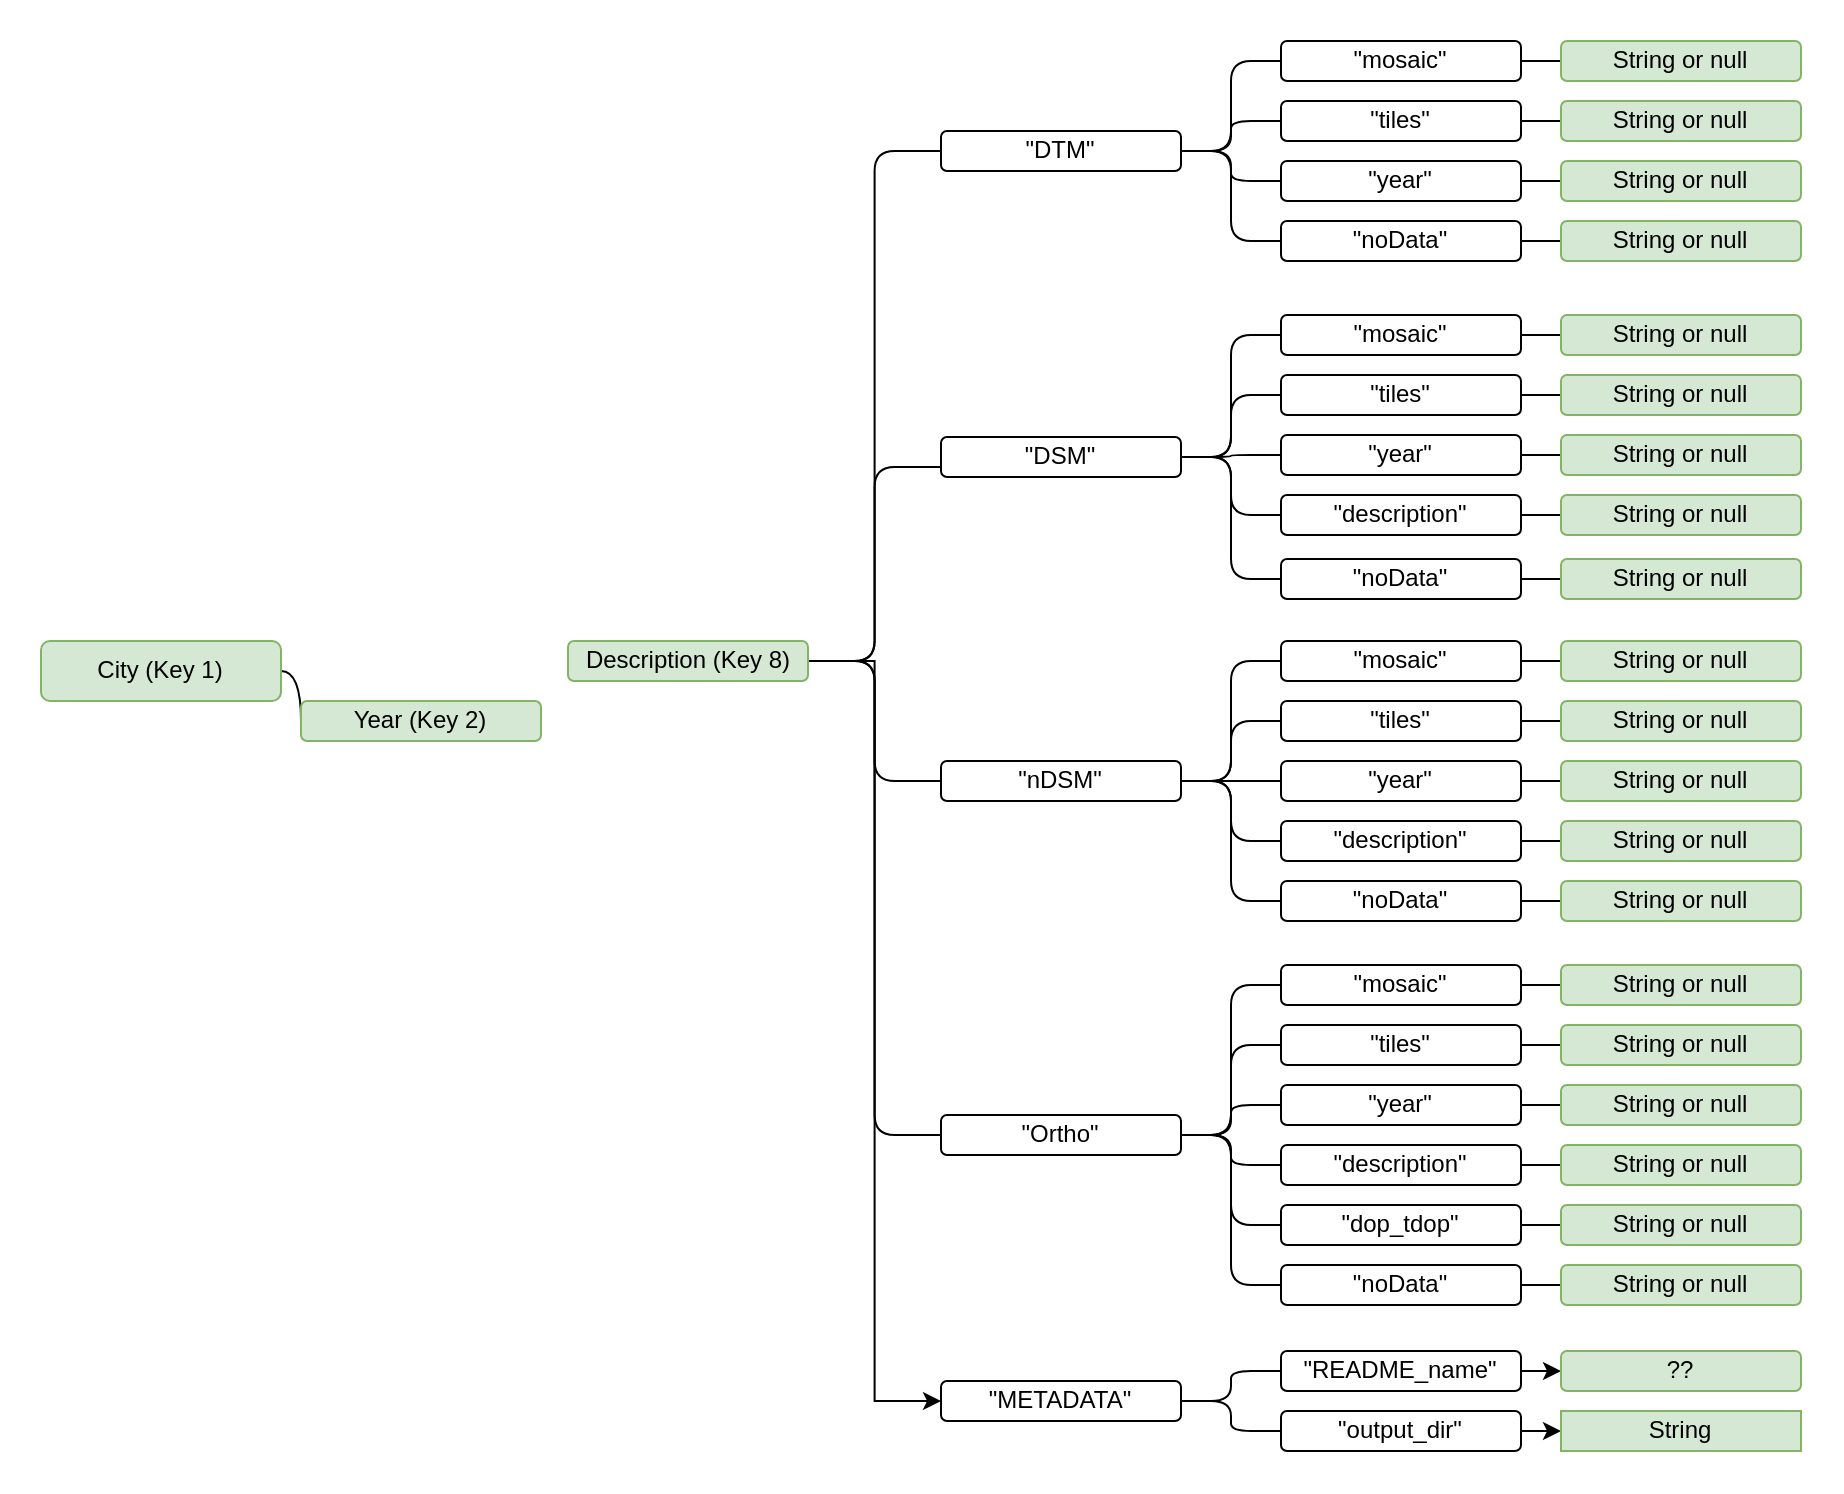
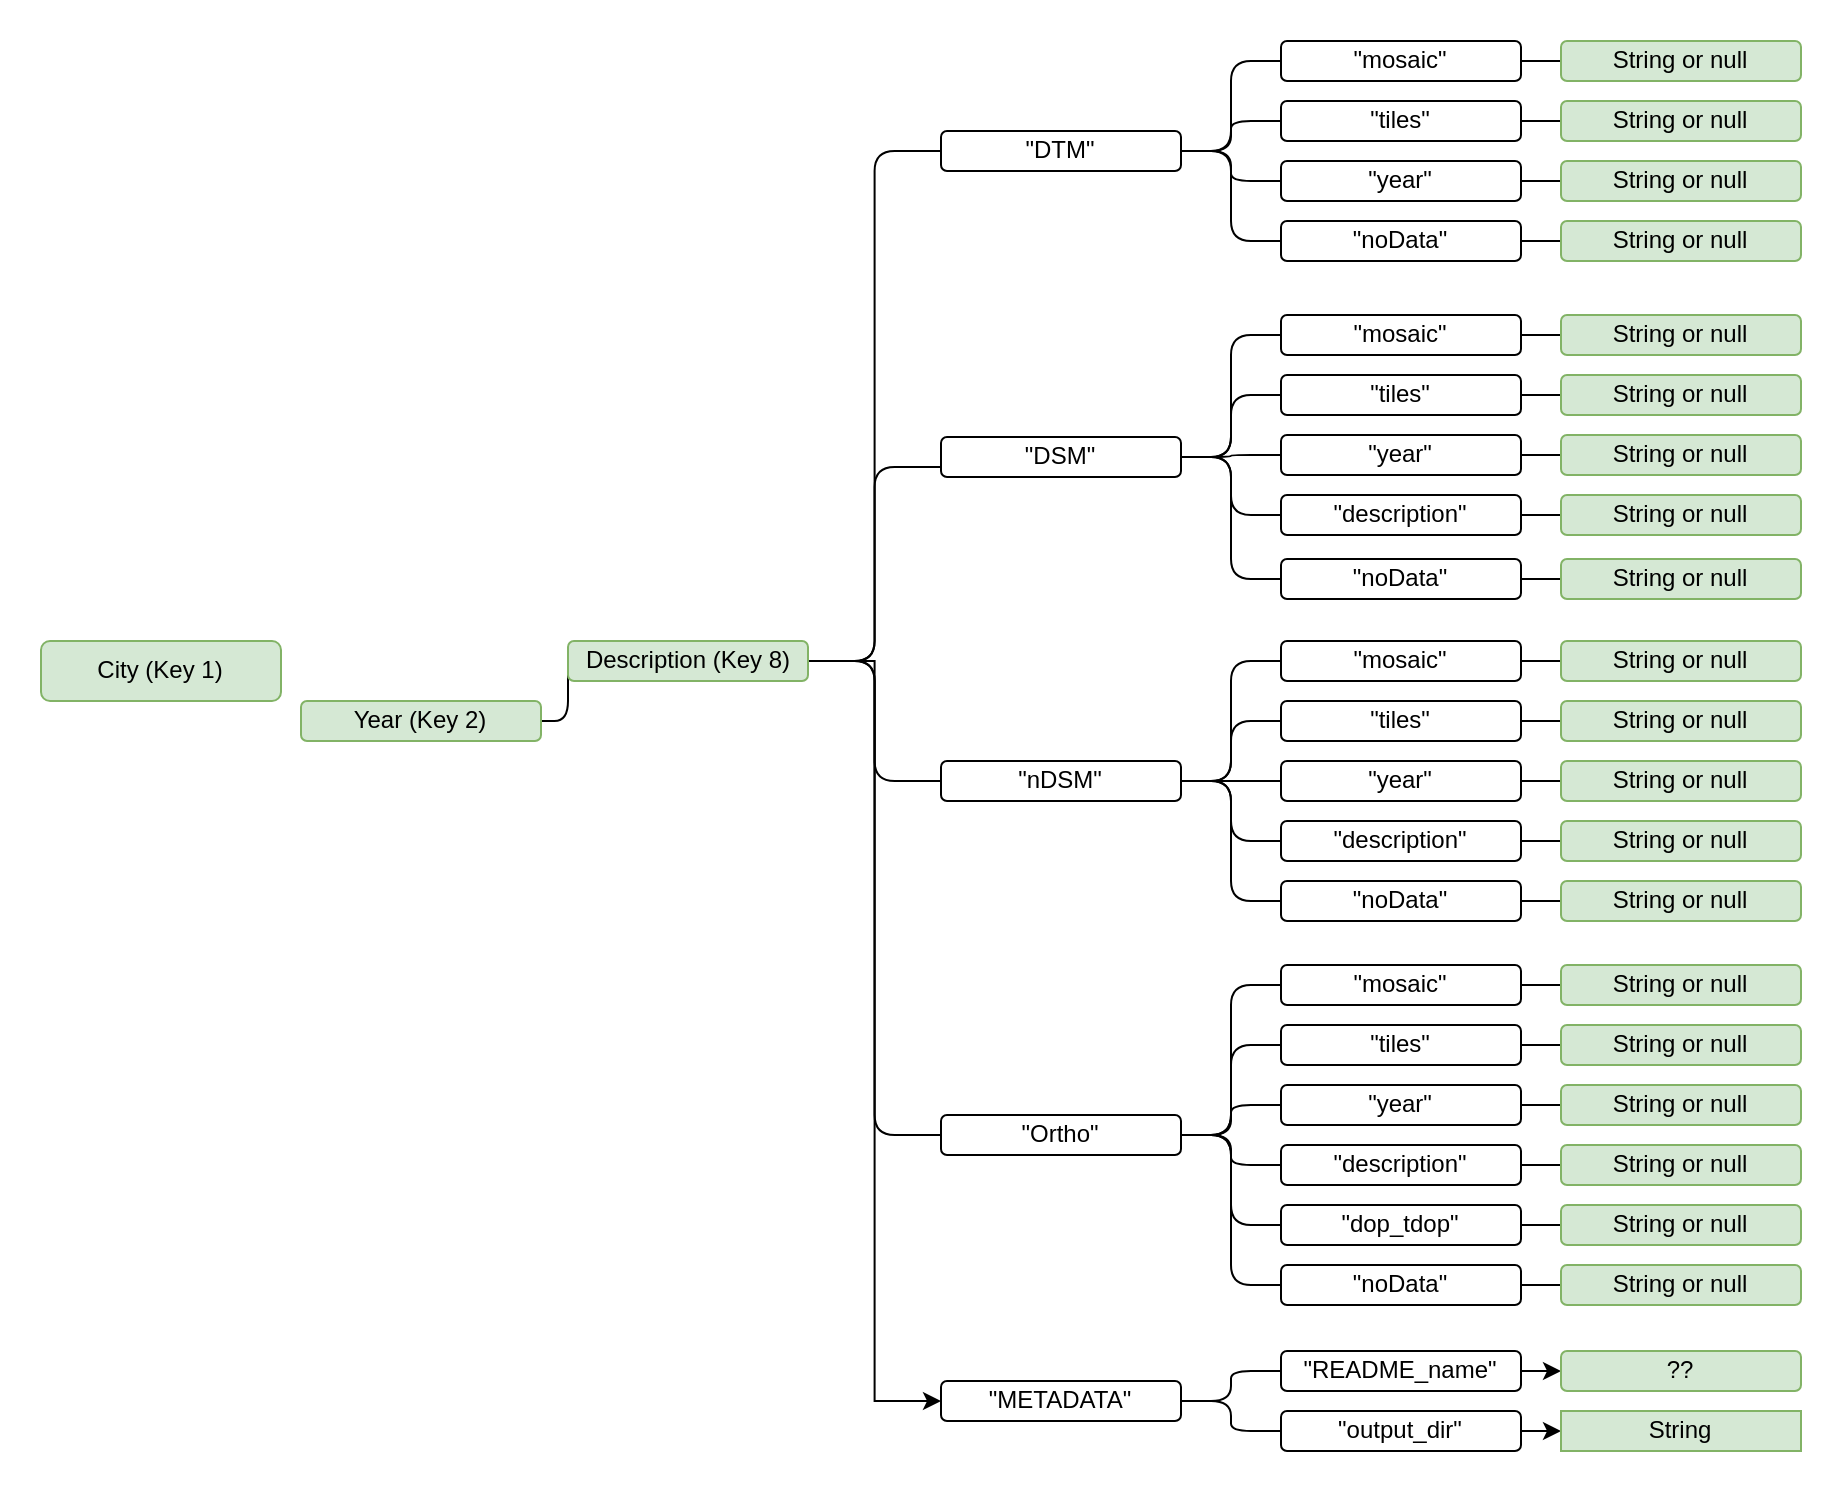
edge "City (Key 1)" -- "Year (Key 2)": removed
edge "Description (Key 8)" -- "Year (Key 2)": added
